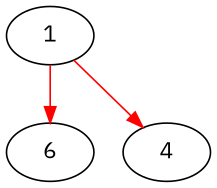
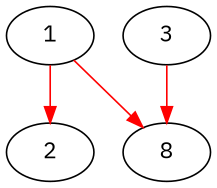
node "3": added
node "6": label "6" -> "2"
node "4": label "4" -> "8"
